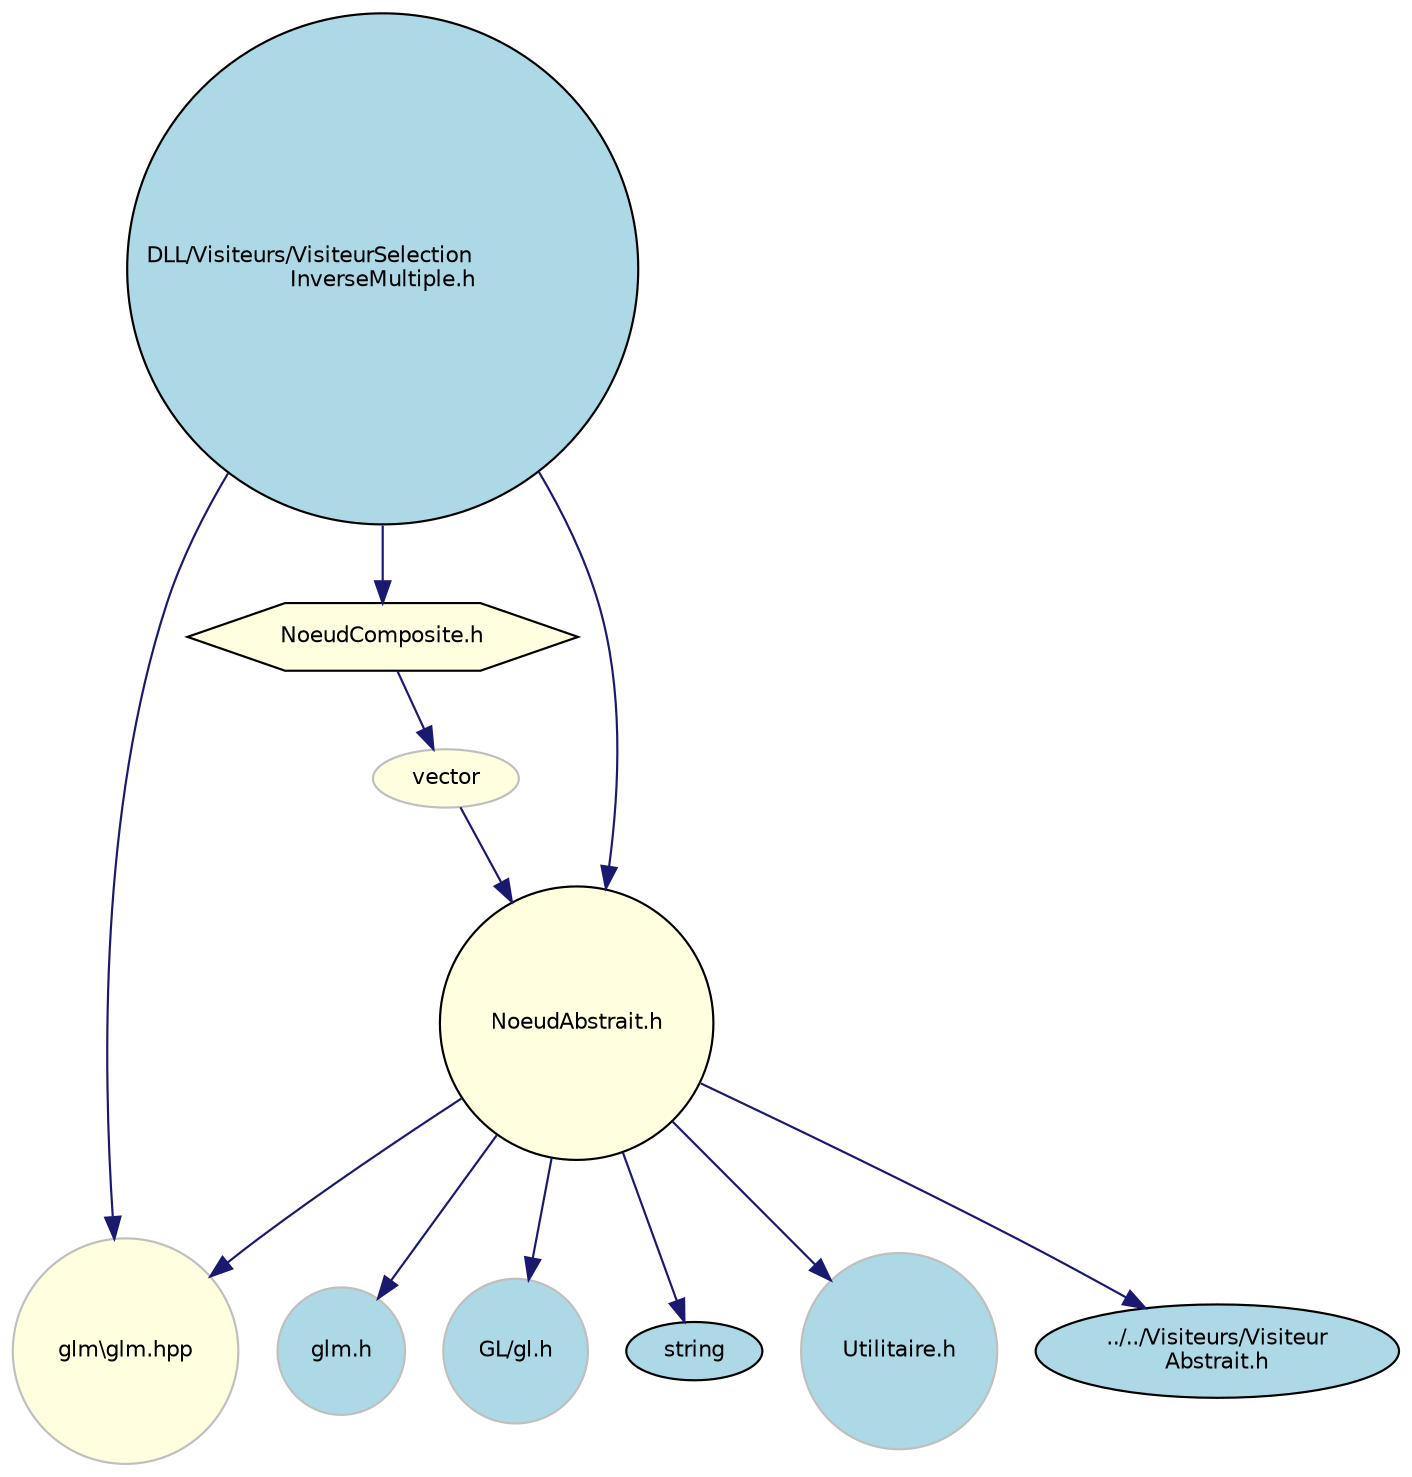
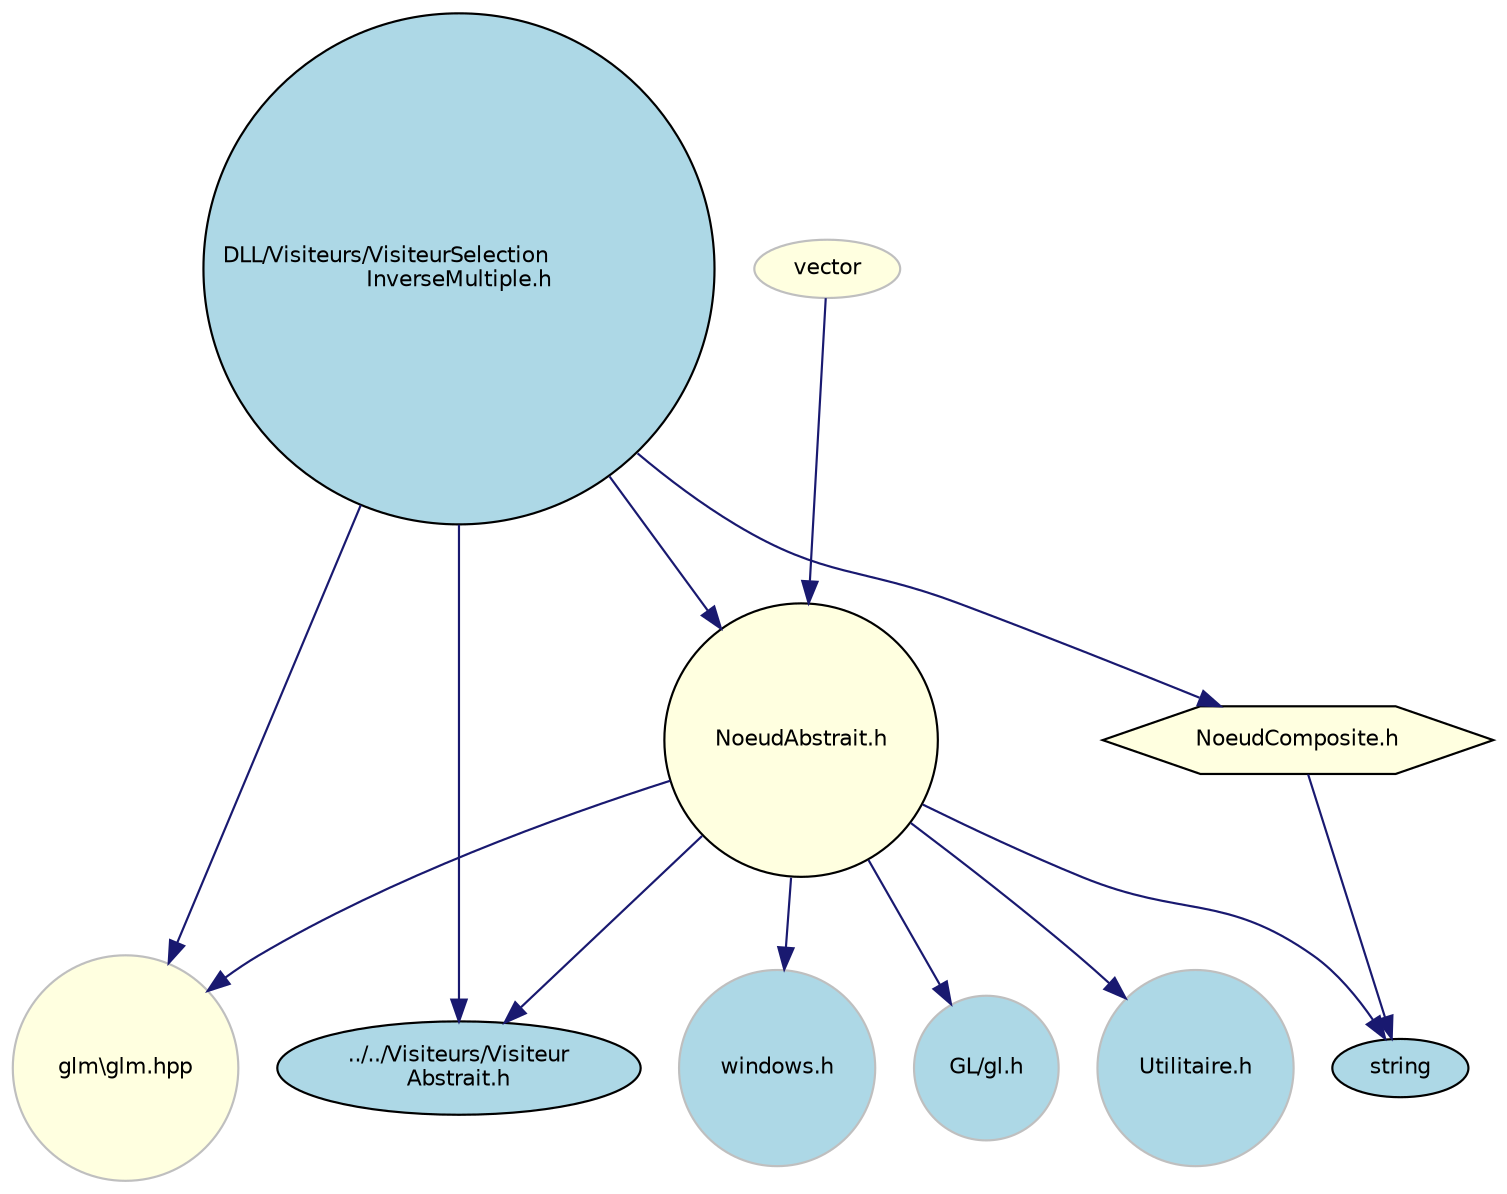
edge "NoeudComposite.h" -> "vector": now "NoeudComposite.h" -> "string"
edge "DLL/Visiteurs/VisiteurSelection InverseMultiple.h" -> "../../Visiteurs/Visiteur Abstrait.h": added
node "glm.h": label "glm.h" -> "windows.h"
